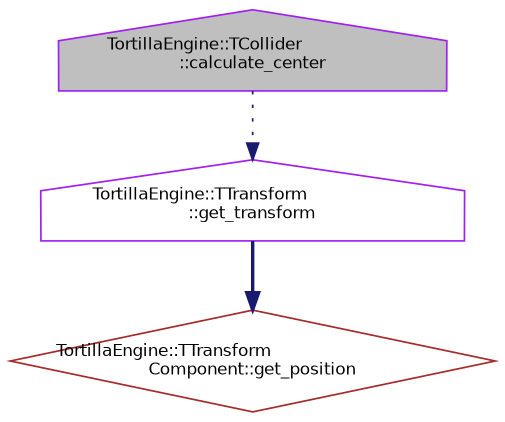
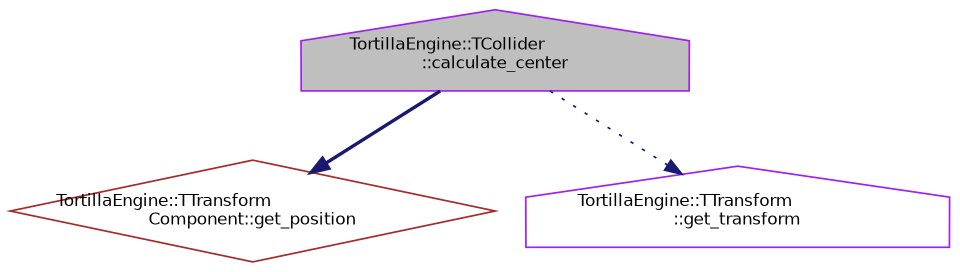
edge "TortillaEngine::TTransform ::get_transform" -> "TortillaEngine::TTransform Component::get_position": now "TortillaEngine::TCollider ::calculate_center" -> "TortillaEngine::TTransform Component::get_position"
